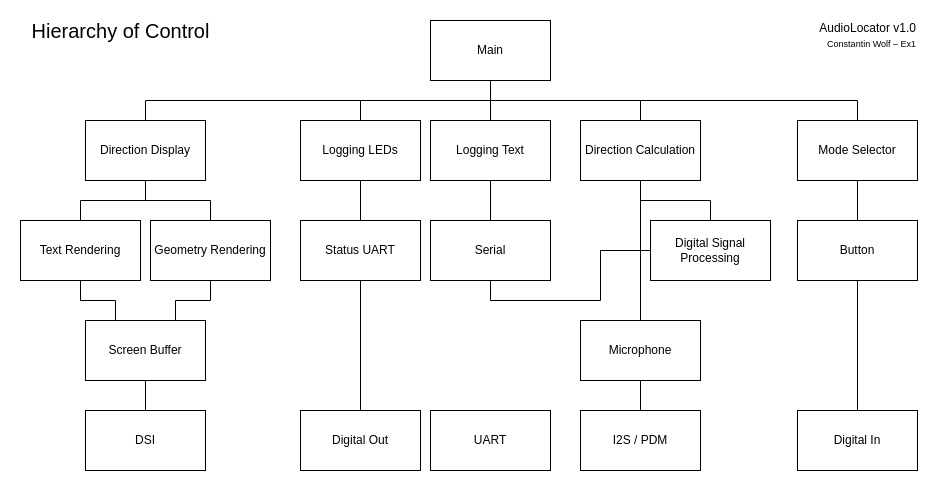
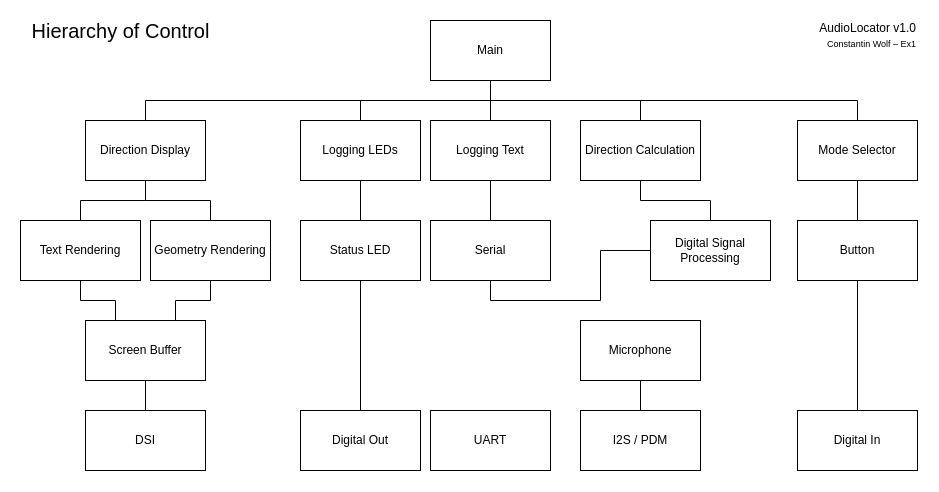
node "Status UART": label "Status UART" -> "Status LED"
edge "Direction Calculation" -- "Microphone": removed
